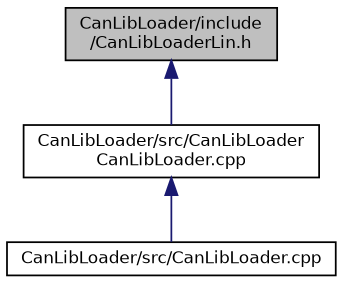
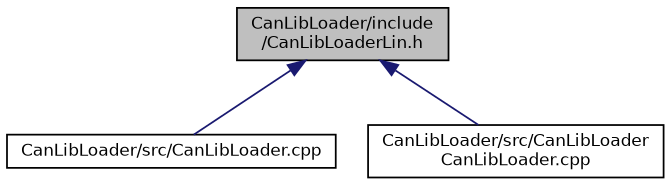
edge "CanLibLoader/src/CanLibLoader.cpp" -> "CanLibLoader/src/CanLibLoader CanLibLoader.cpp": now "CanLibLoader/src/CanLibLoader.cpp" -> "CanLibLoader/include /CanLibLoaderLin.h"
